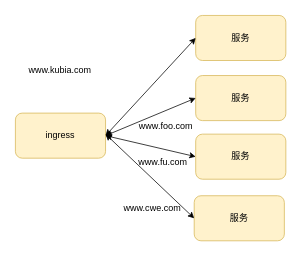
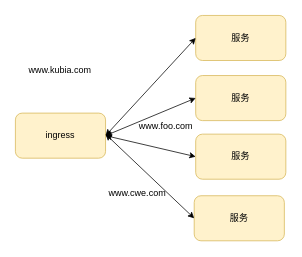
node "www.fu.com": removed
node "www.cwe.com": moved (152, 208) -> (137, 193)
